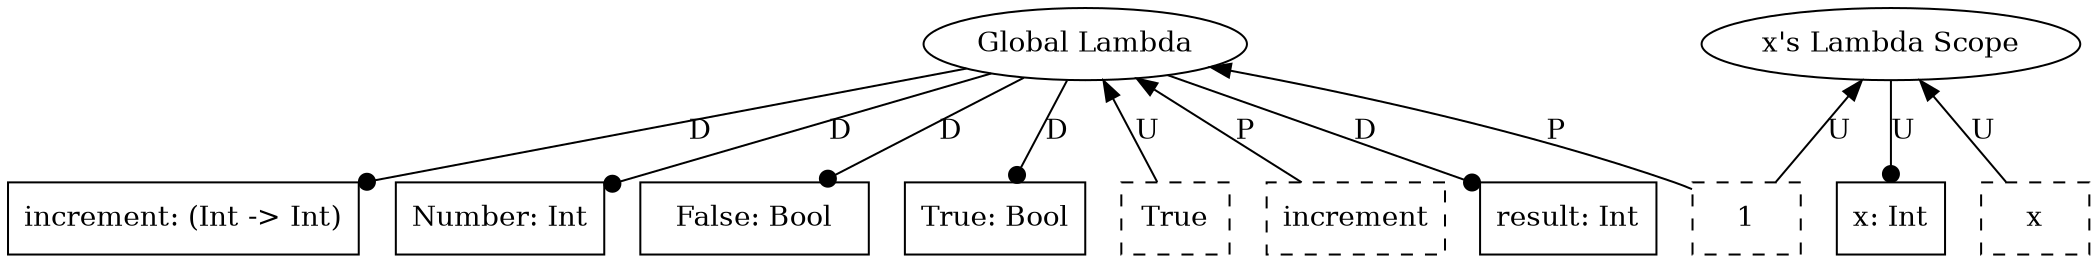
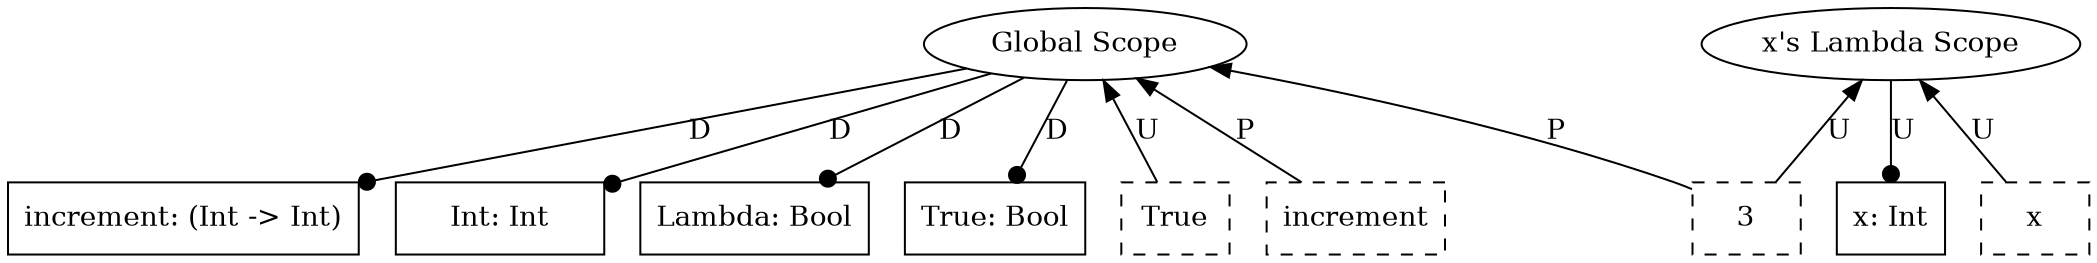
node "Global Lambda": label "Global Lambda" -> "Global Scope"
node "Number: Int": label "Number: Int" -> "Int: Int"
node "False: Bool": label "False: Bool" -> "Lambda: Bool"
node "result: Int": removed
node "1": label "1" -> "3"
